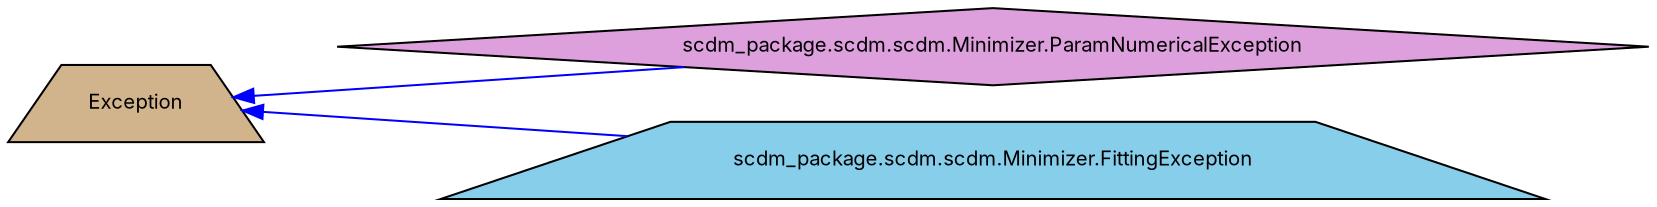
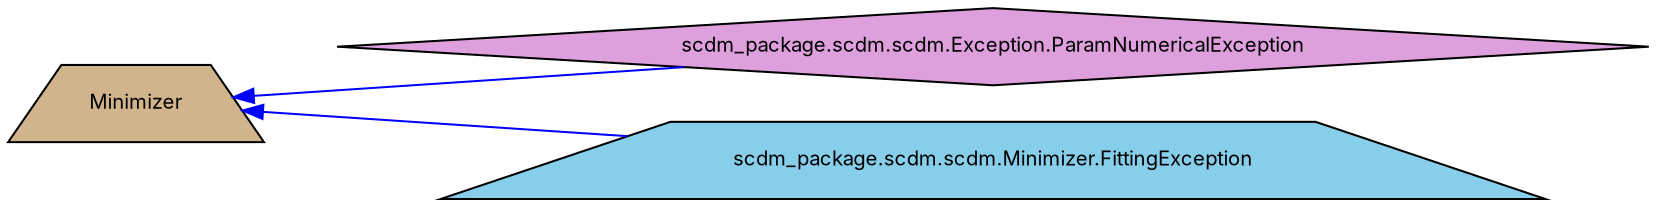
node "scdm_package.scdm.scdm.Minimizer.ParamNumericalException": label "scdm_package.scdm.scdm.Minimizer.ParamNumericalException" -> "scdm_package.scdm.scdm.Exception.ParamNumericalException"
node "Exception": label "Exception" -> "Minimizer"
